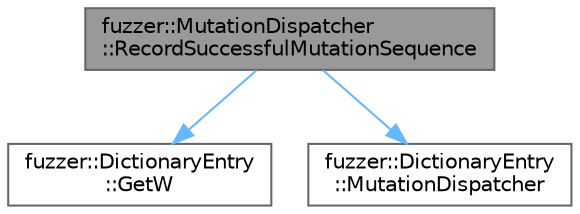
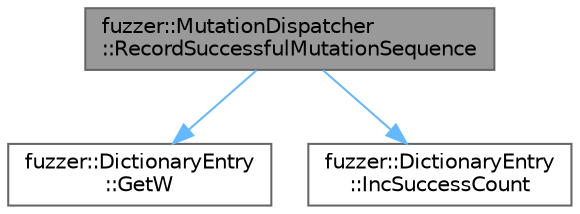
node "fuzzer::DictionaryEntry ::MutationDispatcher": label "fuzzer::DictionaryEntry ::MutationDispatcher" -> "fuzzer::DictionaryEntry ::IncSuccessCount"
